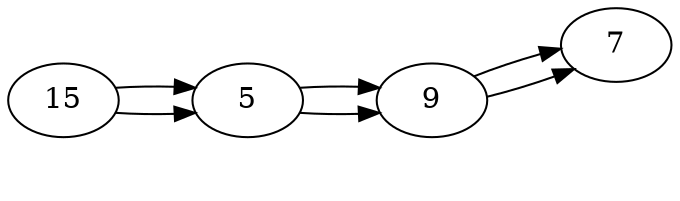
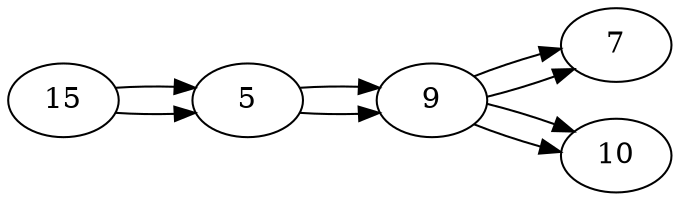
node "10": added
